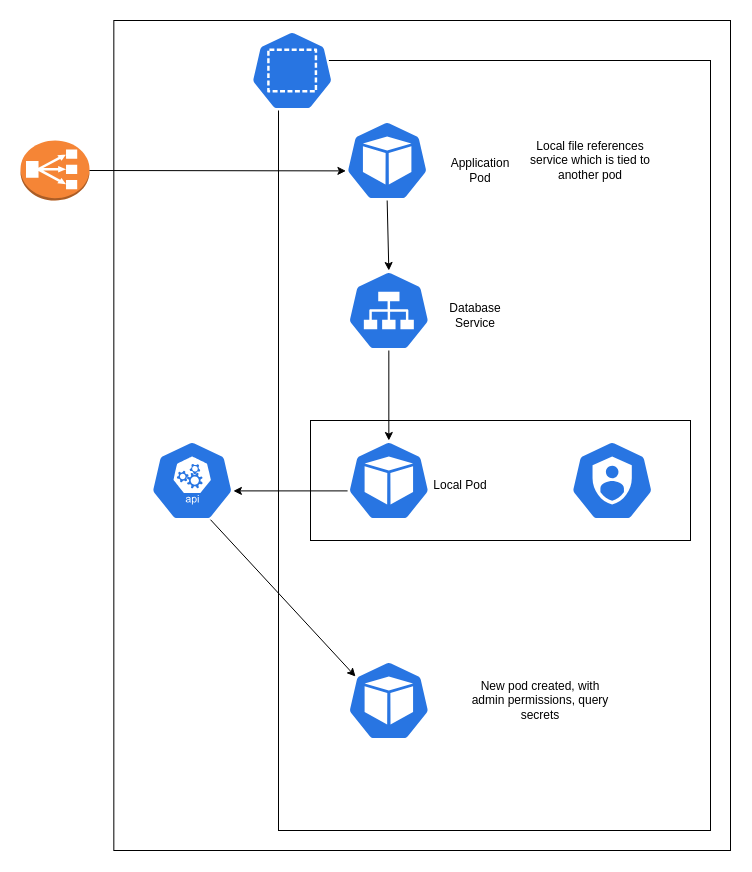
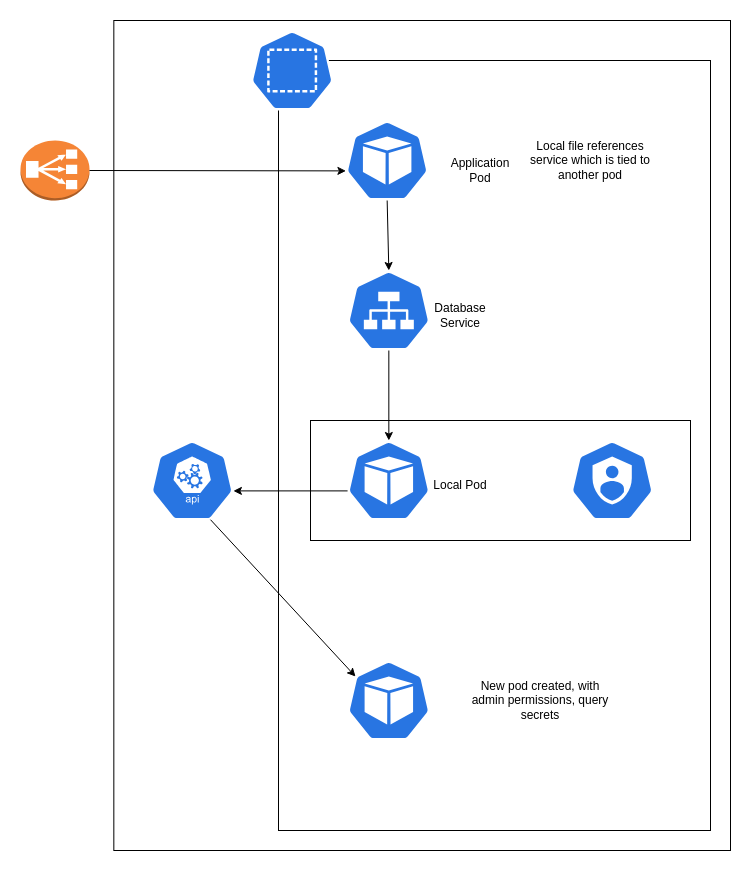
node "Database Service": moved (476, 316) -> (461, 316)
